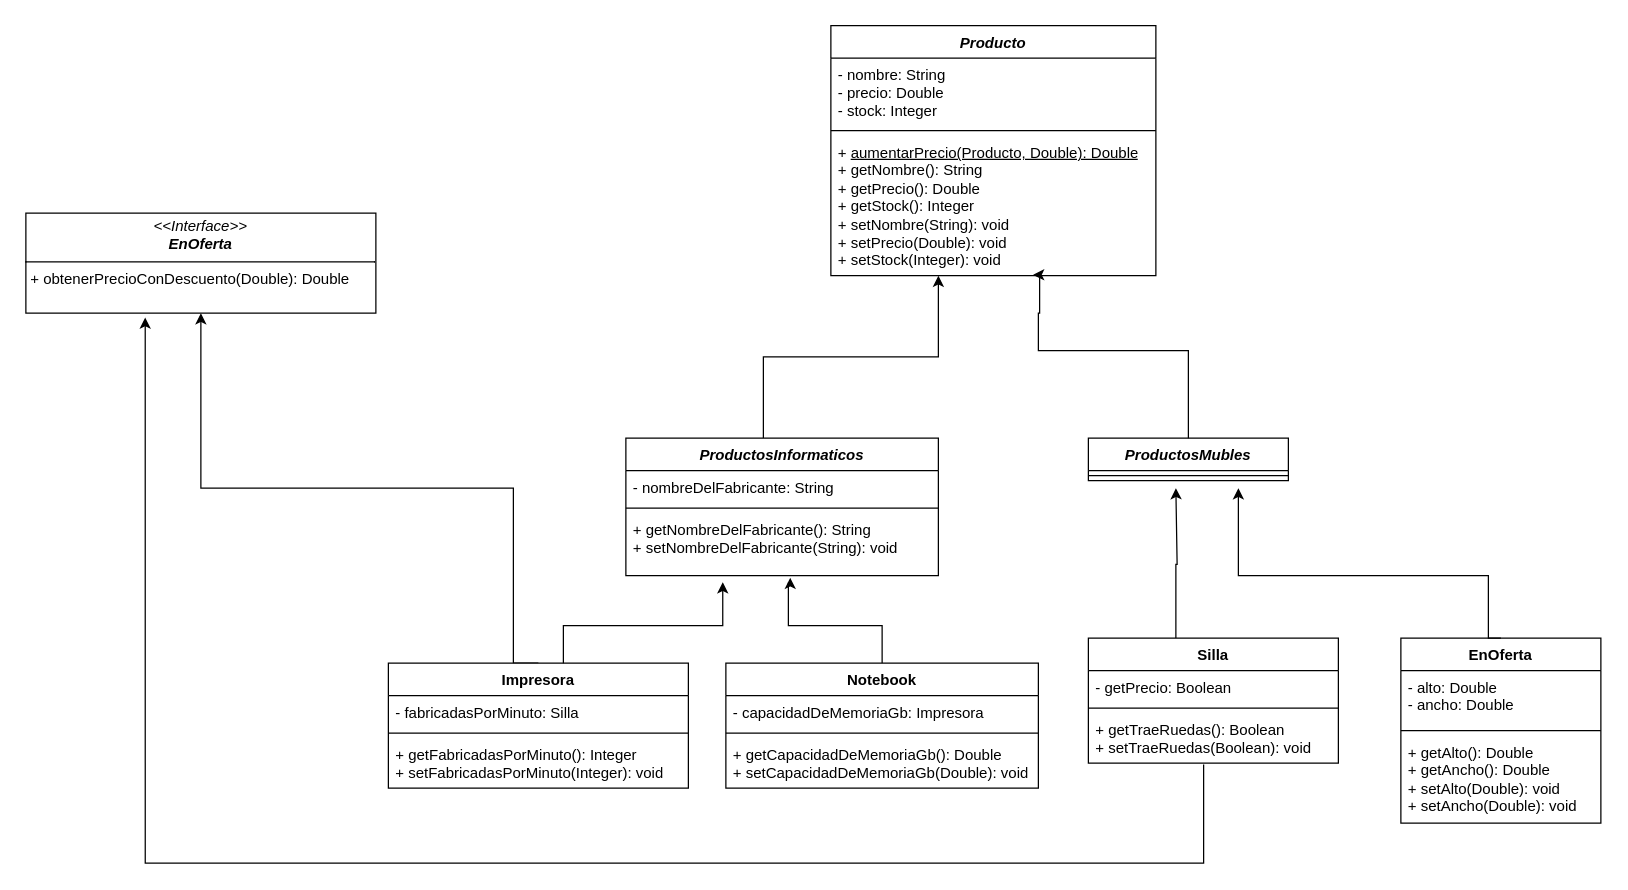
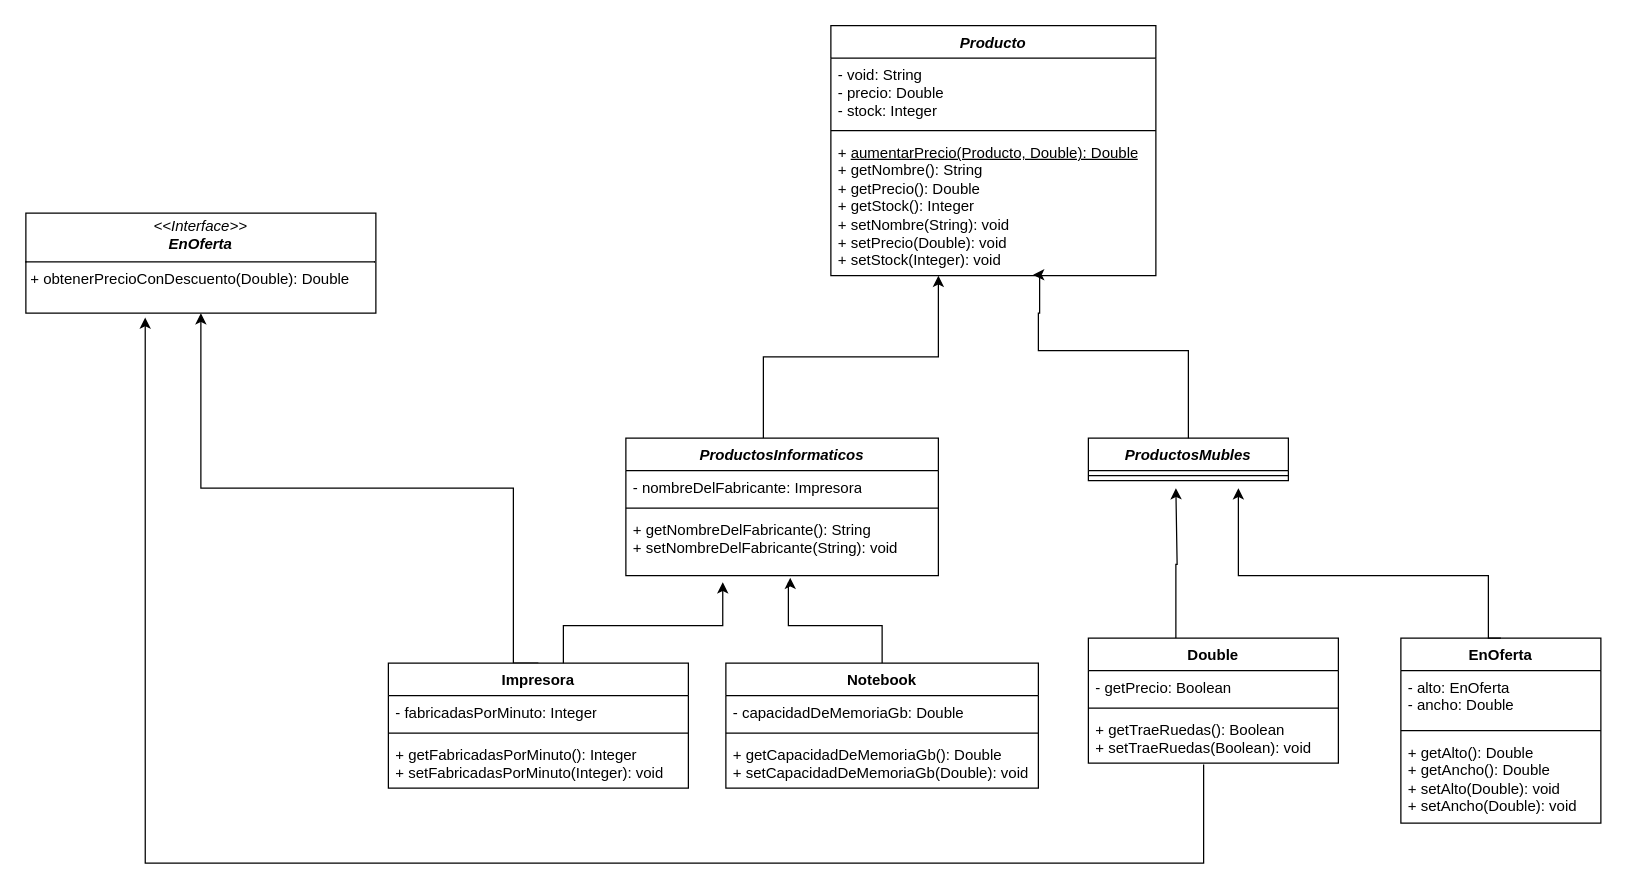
node "- nombre: String - precio: Double - stock: Integer": label "- nombre: String - precio: Double - stock: Integer" -> "- void: String - precio: Double - stock: Integer"
node "- nombreDelFabricante: String": label "- nombreDelFabricante: String" -> "- nombreDelFabricante: Impresora"
node "Silla": label "Silla" -> "Double"
node "- alto: Double - ancho: Double": label "- alto: Double - ancho: Double" -> "- alto: EnOferta - ancho: Double"
node "- fabricadasPorMinuto: Silla": label "- fabricadasPorMinuto: Silla" -> "- fabricadasPorMinuto: Integer"
node "- capacidadDeMemoriaGb: Impresora": label "- capacidadDeMemoriaGb: Impresora" -> "- capacidadDeMemoriaGb: Double"
